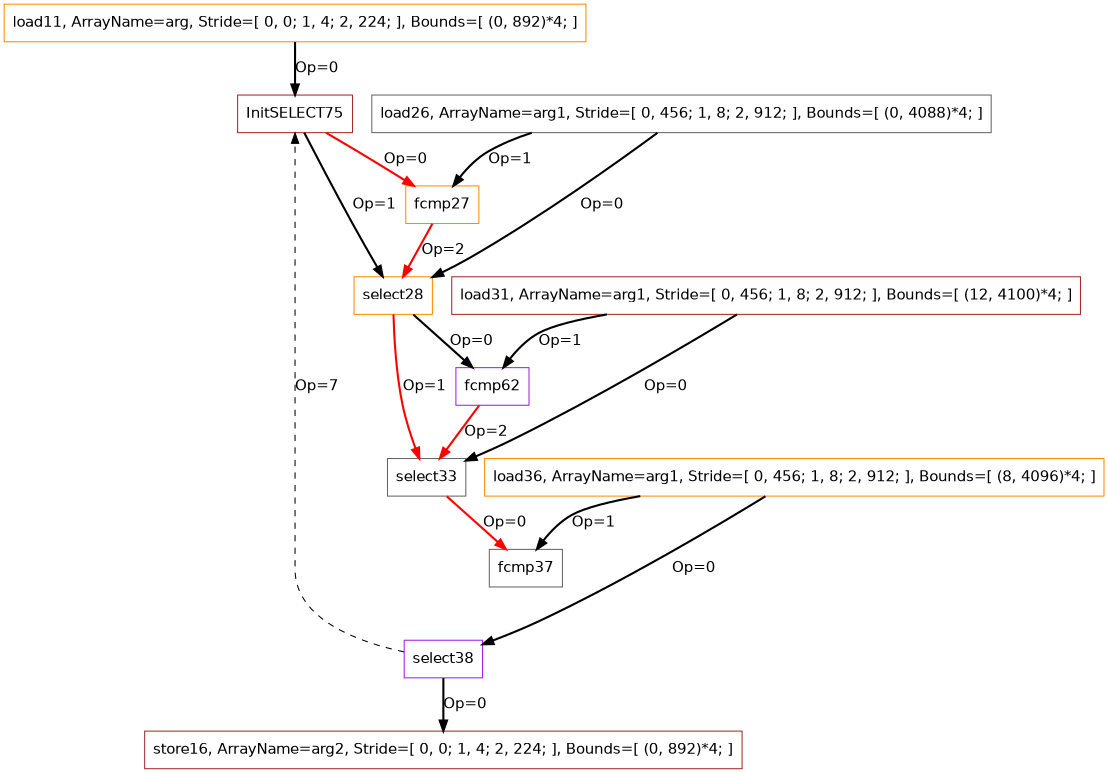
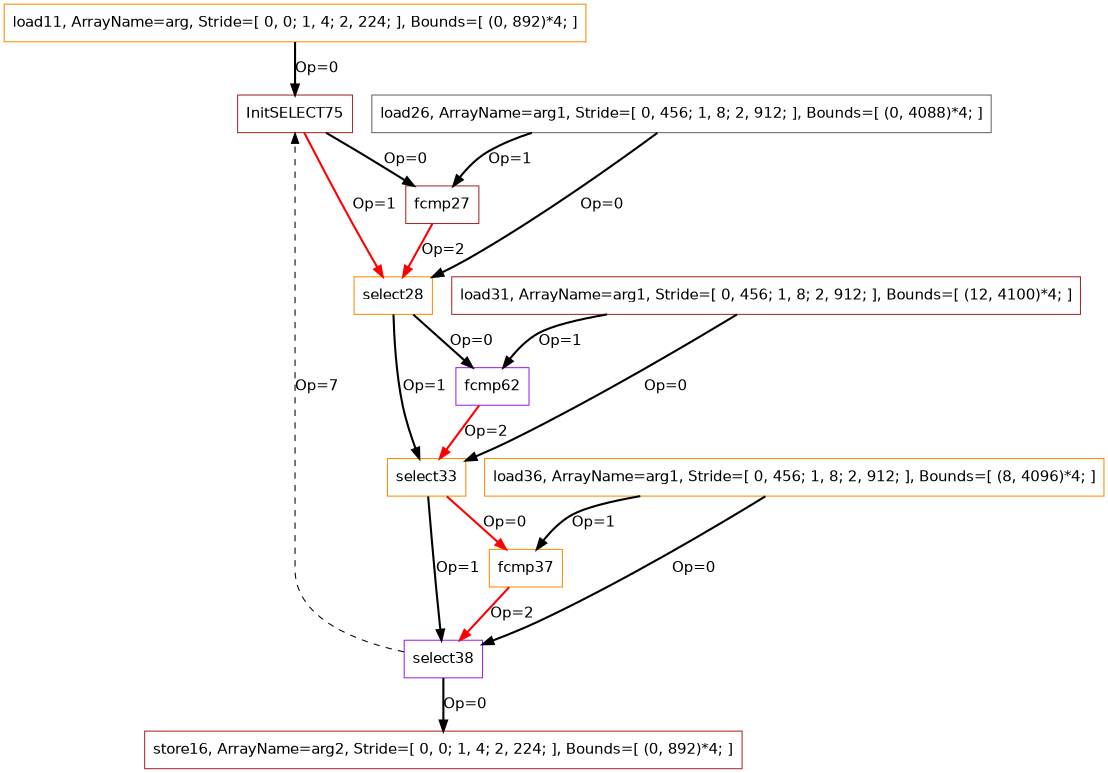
edge "InitSELECT75" -> "fcmp27": color red -> black
edge "InitSELECT75" -> "select28": color black -> red
node "fcmp27": color darkorange -> brown
edge "select28" -> "select33": color red -> black
node "select33": color gray40 -> darkorange
edge "select33" -> "select38": added, label "Op=1"
node "fcmp37": color gray40 -> darkorange
edge "fcmp37" -> "select38": added, label "Op=2"
